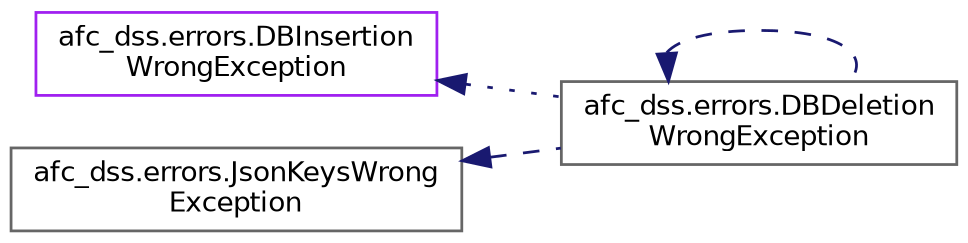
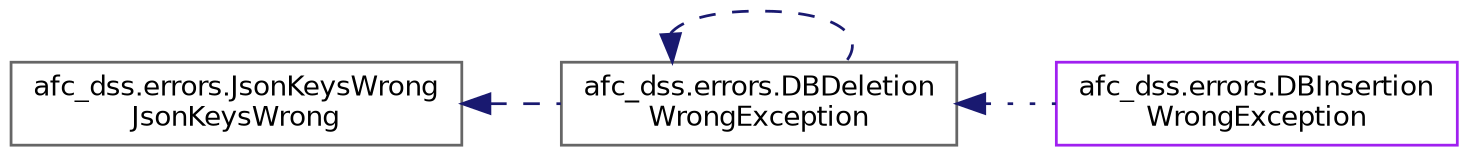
edge "afc_dss.errors.DBDeletion WrongException" -> "afc_dss.errors.DBInsertion WrongException": reversed
node "afc_dss.errors.JsonKeysWrong Exception": label "afc_dss.errors.JsonKeysWrong Exception" -> "afc_dss.errors.JsonKeysWrong JsonKeysWrong"
